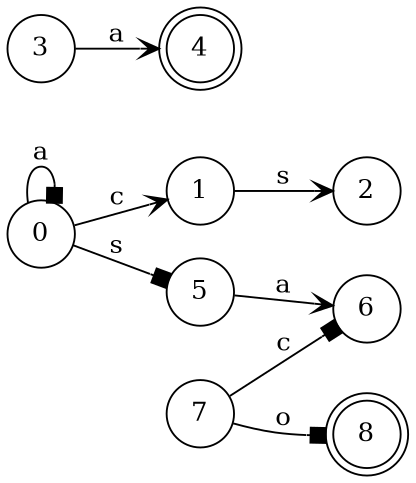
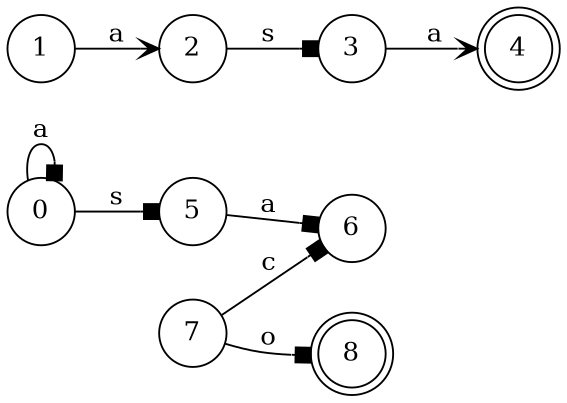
edge "2" -> "3": added, label "s"
edge "1" -> "2": label "s" -> "a"
edge "0" -> "1": removed, label "c"
edge "5" -> "6": arrowhead vee -> box
